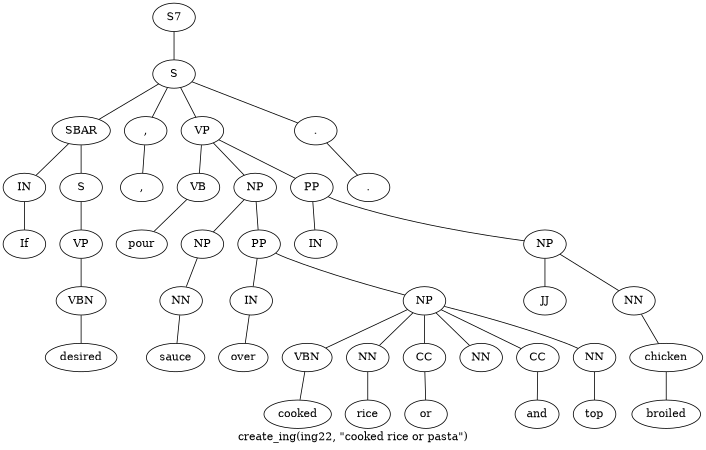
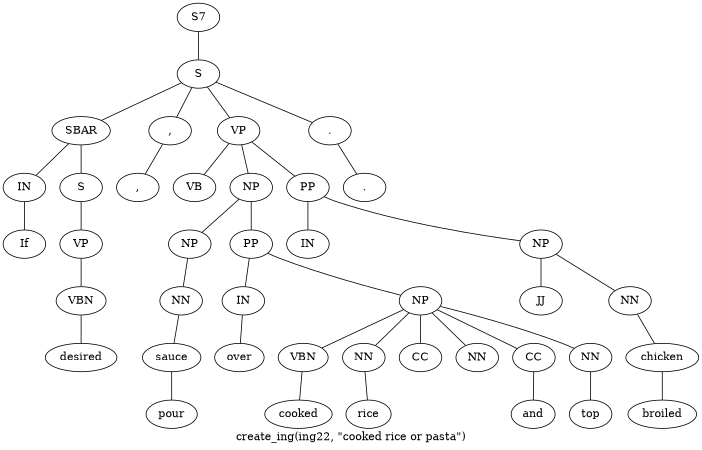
edge "VB" -- "pour": now "sauce" -- "pour"
node "or": removed
